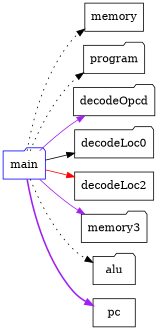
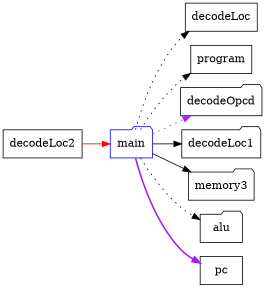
node "memory": label "memory" -> "decodeLoc"
node "program": shape folder -> box
edge "main" -> "decodeOpcd": style solid -> dotted
node "decodeLoc0": label "decodeLoc0" -> "decodeLoc1"
edge "main" -> "decodeLoc2": reversed
edge "main" -> "memory3": color purple -> black
